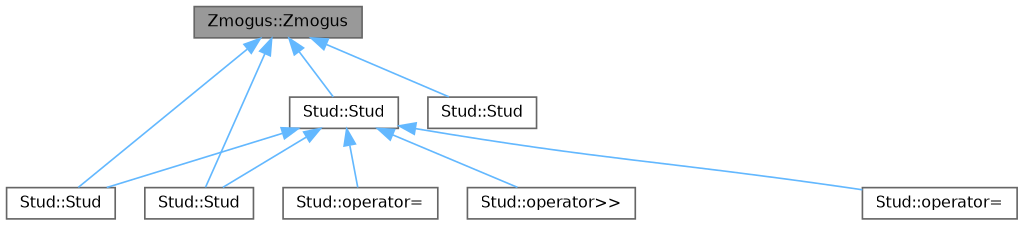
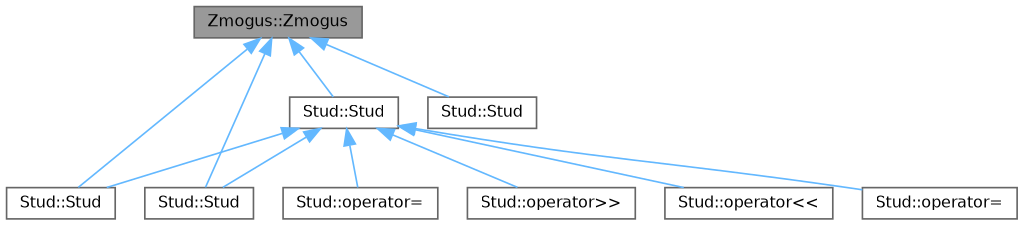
node "Stud::operator<<": added
